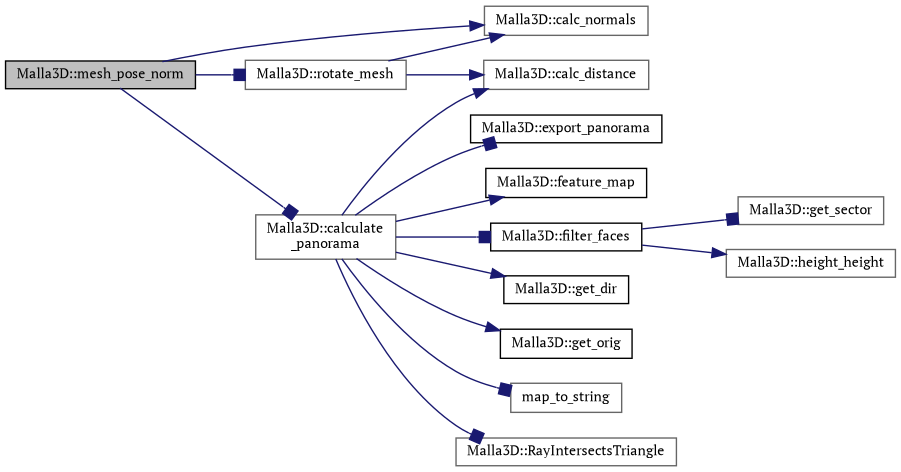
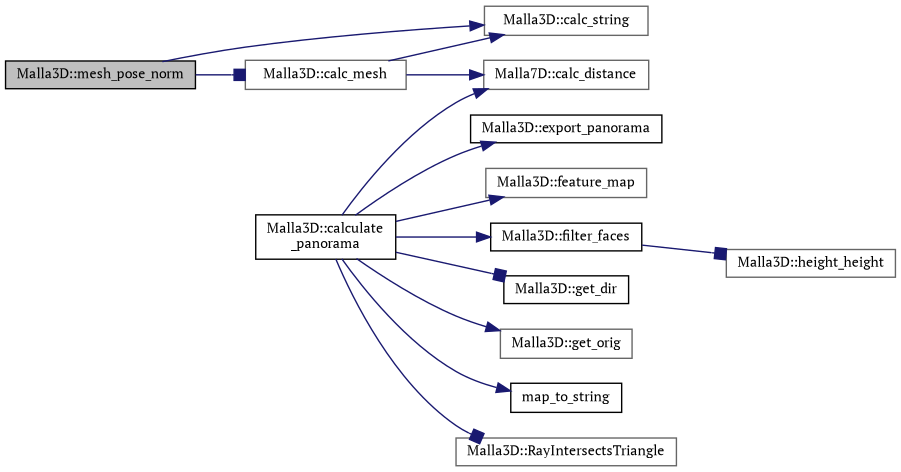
node "Malla3D::calc_normals": label "Malla3D::calc_normals" -> "Malla3D::calc_string"
node "Malla3D::rotate_mesh": label "Malla3D::rotate_mesh" -> "Malla3D::calc_mesh"
node "Malla3D::calc_distance": label "Malla3D::calc_distance" -> "Malla7D::calc_distance"
edge "Malla3D::mesh_pose_norm" -> "Malla3D::calculate _panorama": removed
edge "Malla3D::calculate _panorama" -> "Malla3D::export_panorama": arrowhead box -> normal
node "Malla3D::feature_map": color black -> gray40
node "Malla3D::get_sector": removed
node "Malla3D::calculate _panorama": color gray40 -> black
edge "Malla3D::calculate _panorama" -> "Malla3D::filter_faces": arrowhead box -> normal
edge "Malla3D::filter_faces" -> "Malla3D::height_height": arrowhead normal -> box
edge "Malla3D::calculate _panorama" -> "Malla3D::get_dir": arrowhead normal -> box
edge "Malla3D::calculate _panorama" -> "map_to_string": arrowhead box -> normal
node "Malla3D::get_orig": color black -> gray40
node "map_to_string": color gray40 -> black
